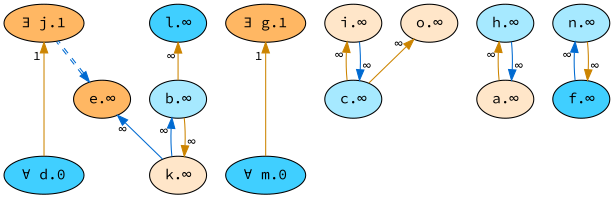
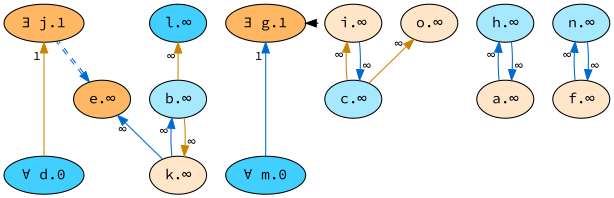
edge "i.∞" -> "∃ g.1": added
edge "n.∞" -> "f.∞": color #cc8400 -> #006ad1
edge "a.∞" -> "h.∞": color #cc8400 -> #006ad1
node "f.∞": fillcolor #40cfff -> #ffe6c9
edge "∀ m.0" -> "∃ g.1": color #cc8400 -> #006ad1
